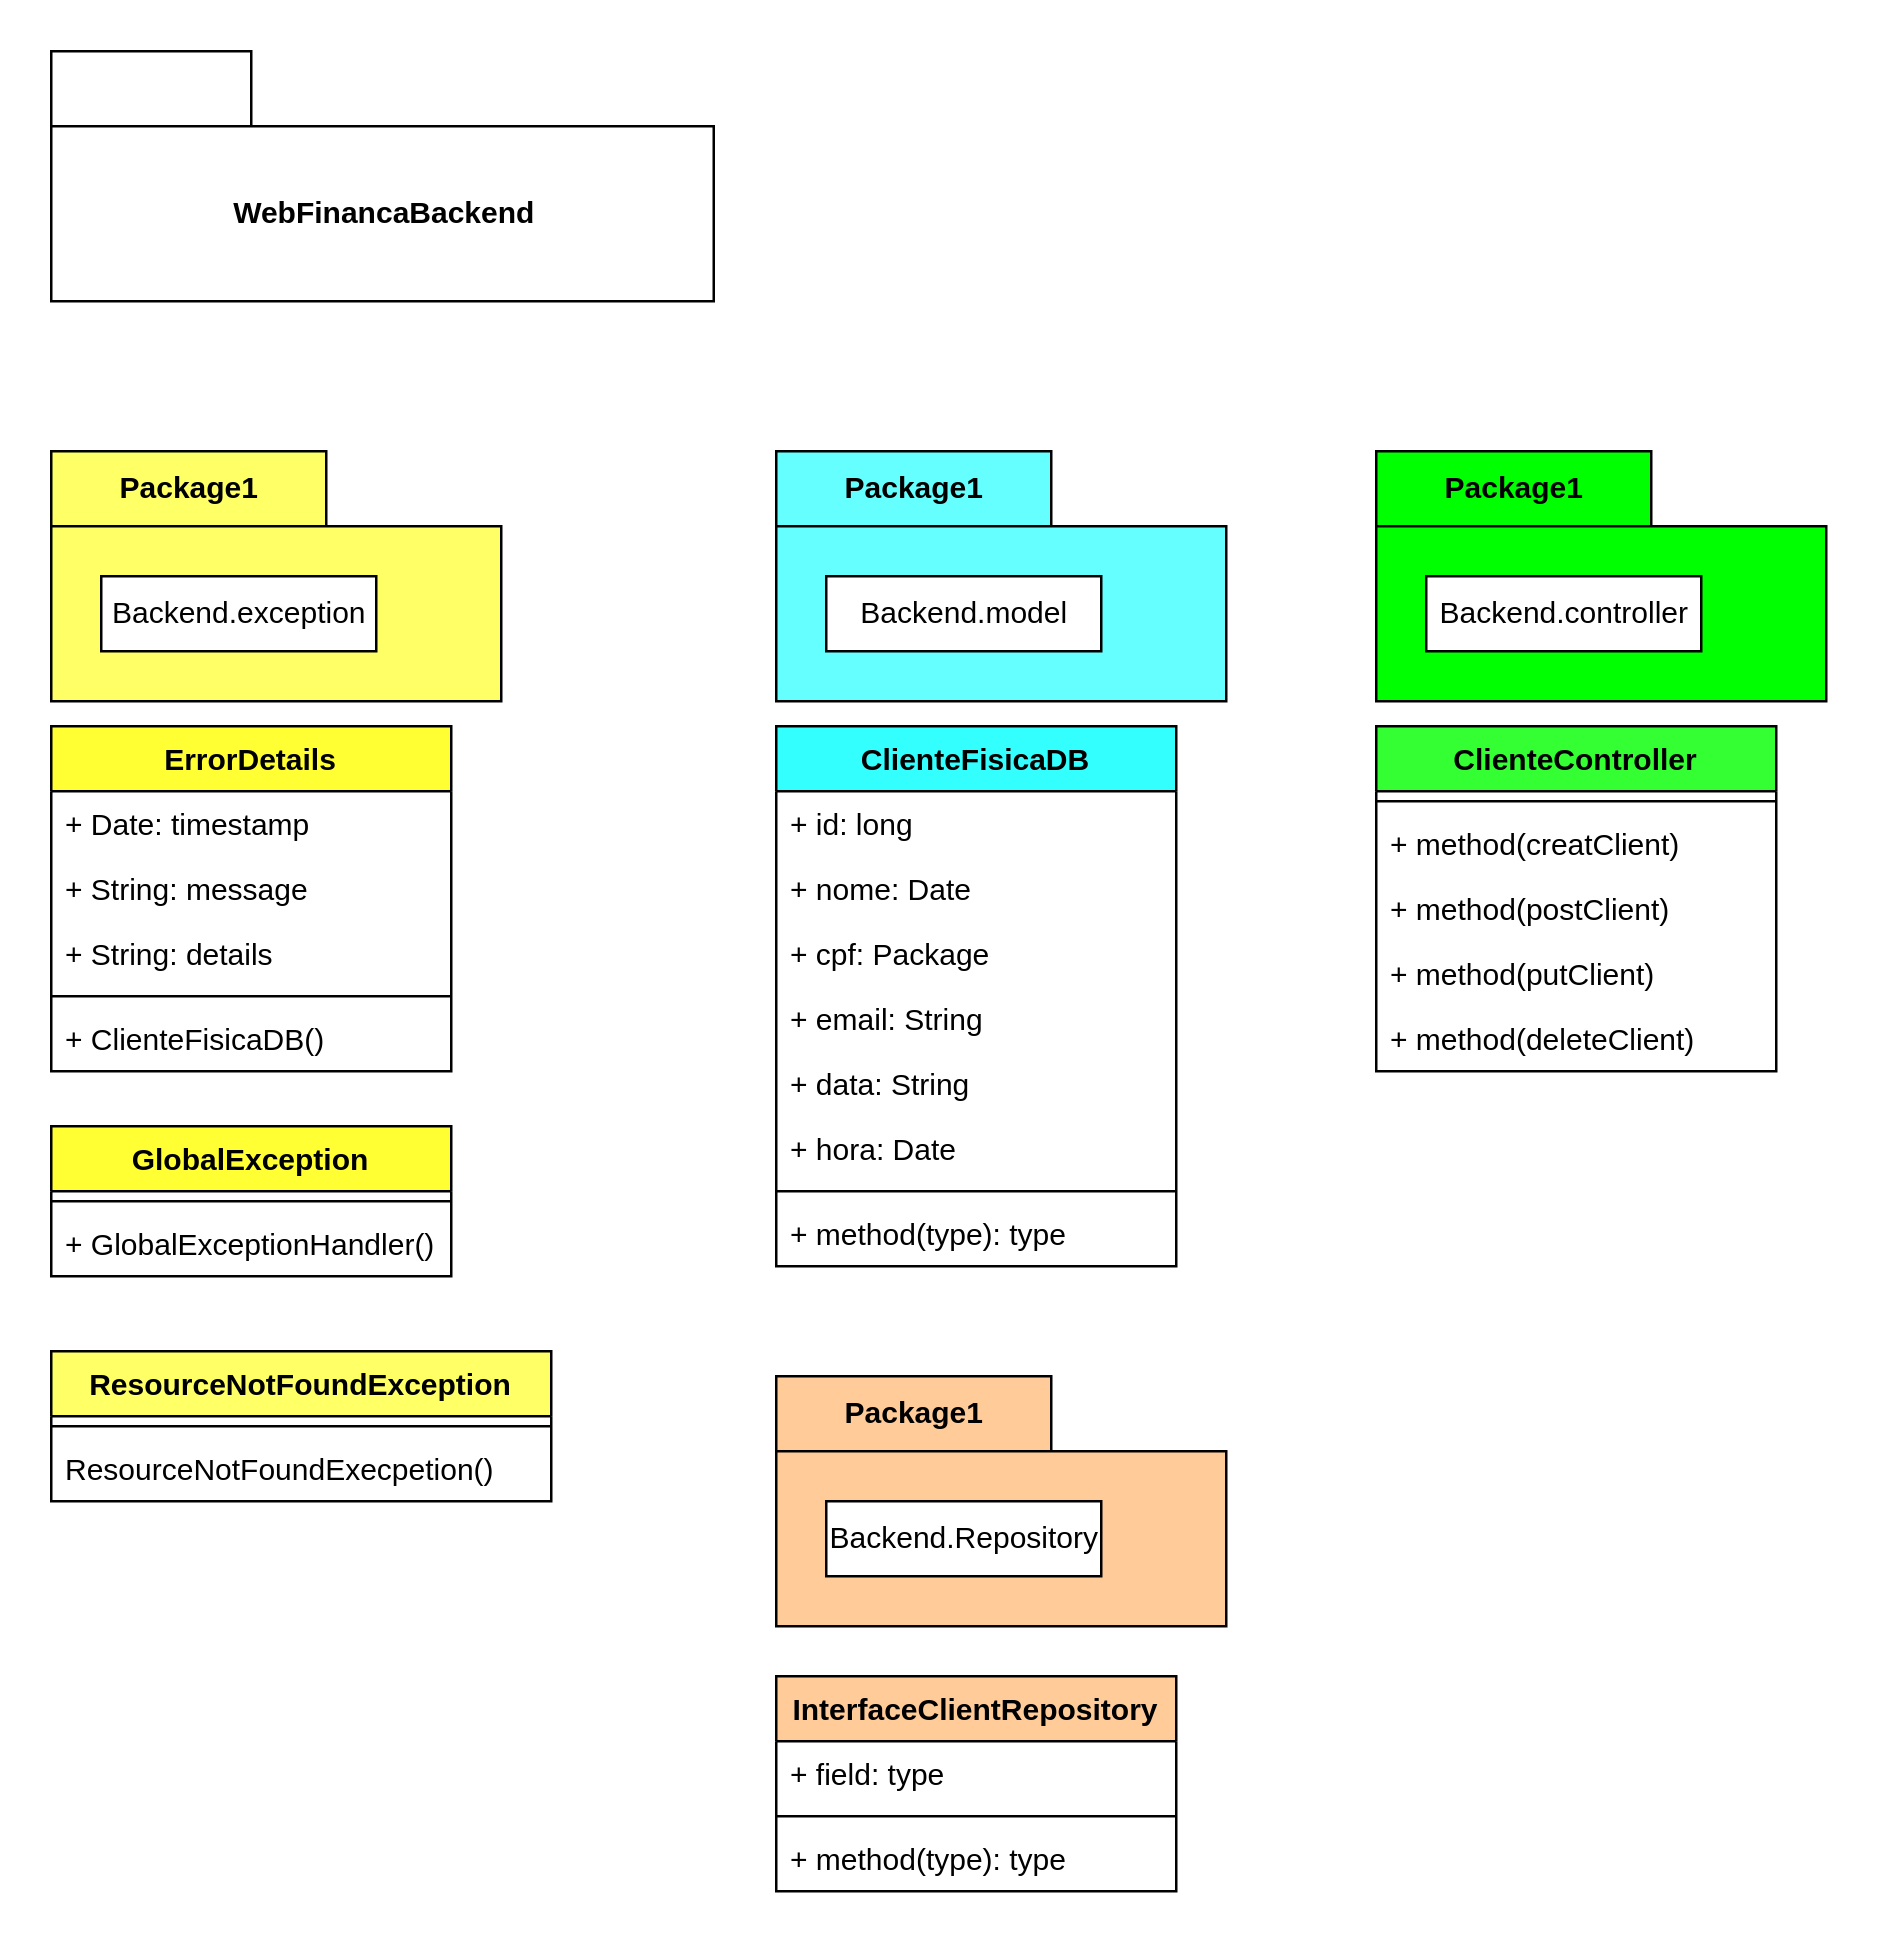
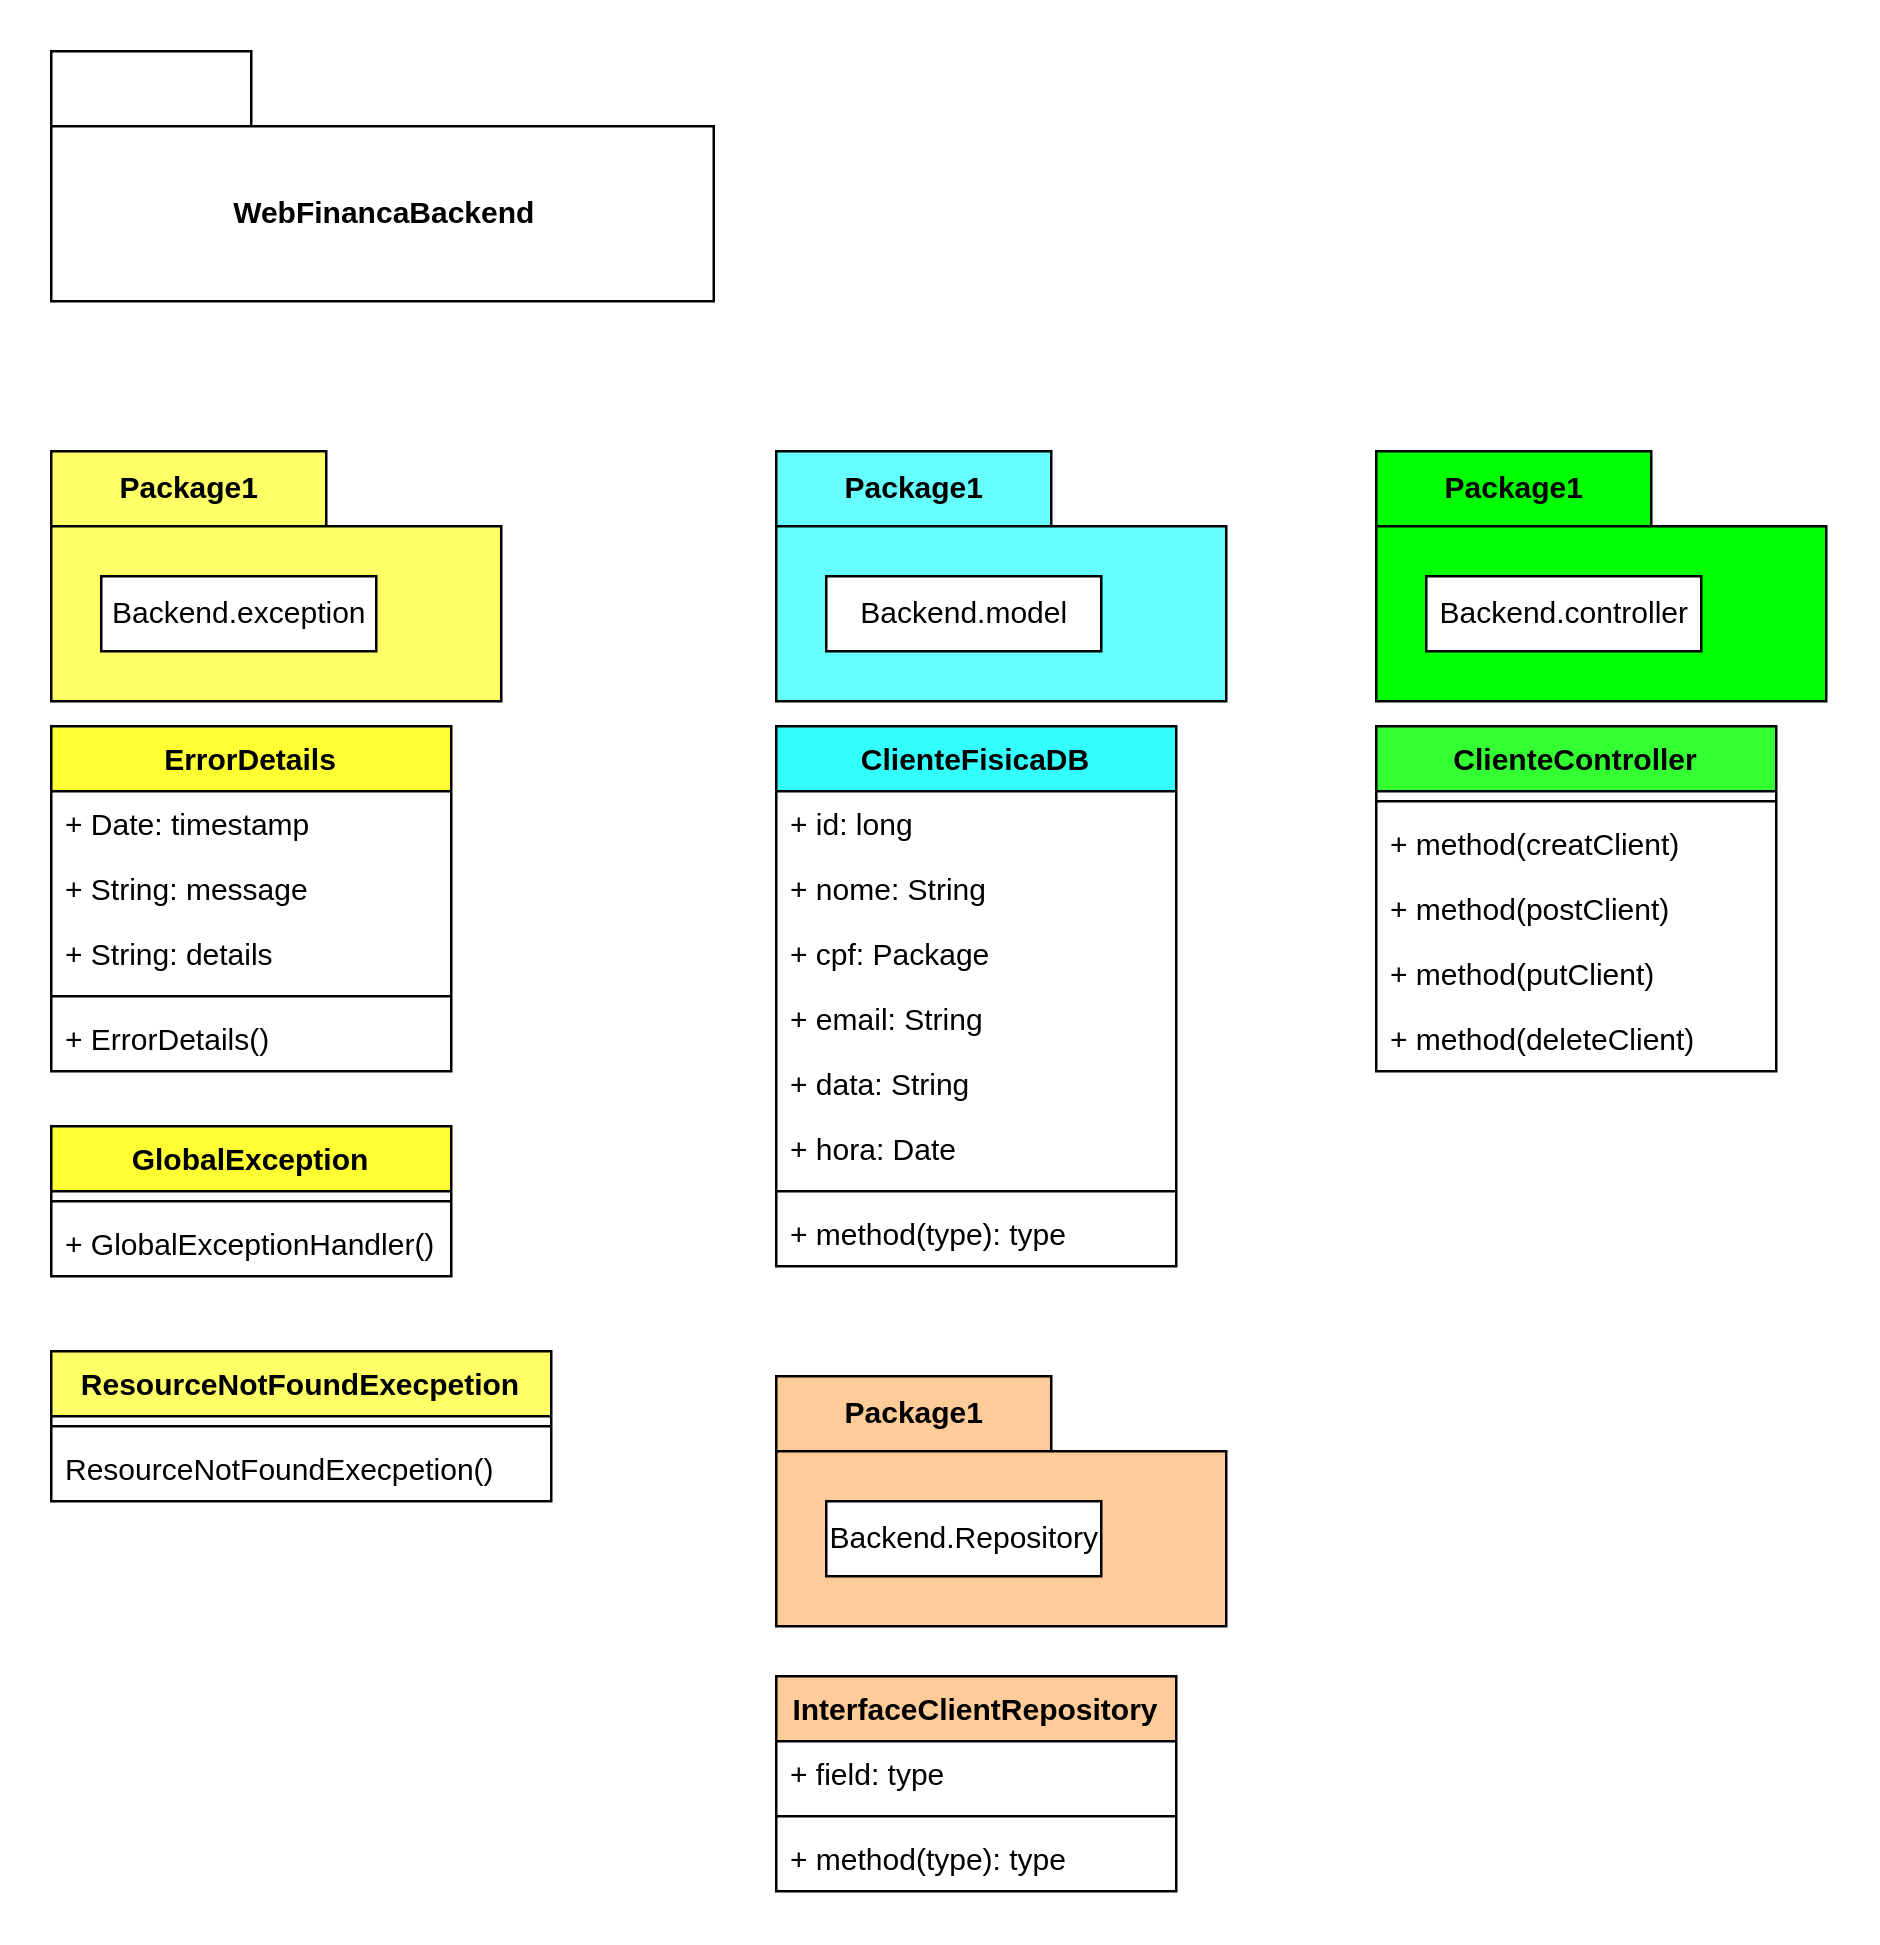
node "+ nome: Date": label "+ nome: Date" -> "+ nome: String"
node "+ ClienteFisicaDB()": label "+ ClienteFisicaDB()" -> "+ ErrorDetails()"
node "ResourceNotFoundException": label "ResourceNotFoundException" -> "ResourceNotFoundExecpetion"
